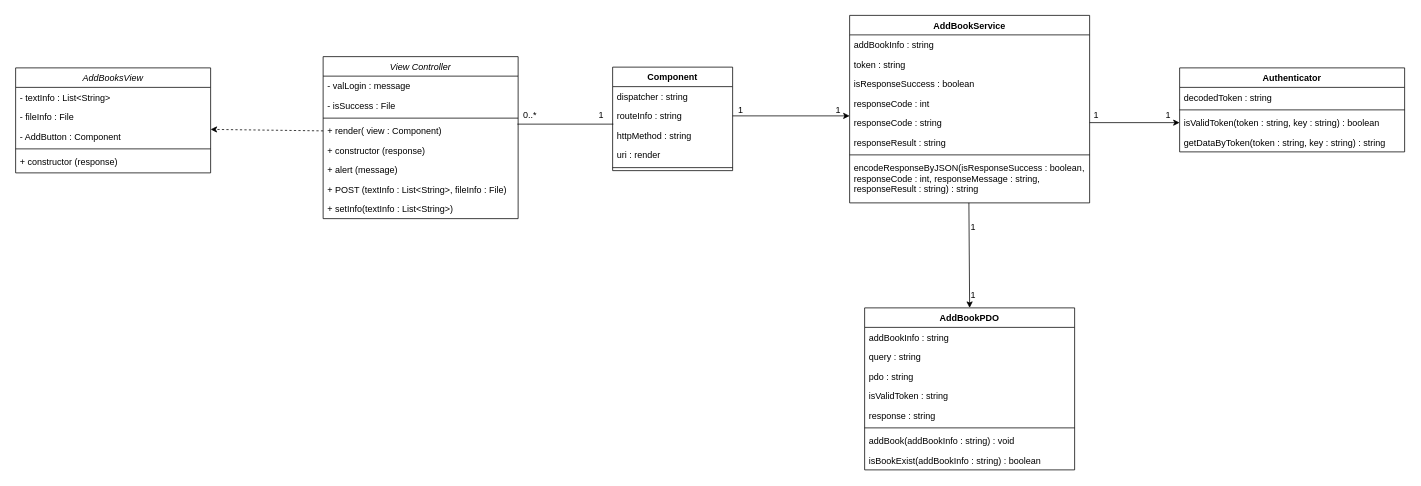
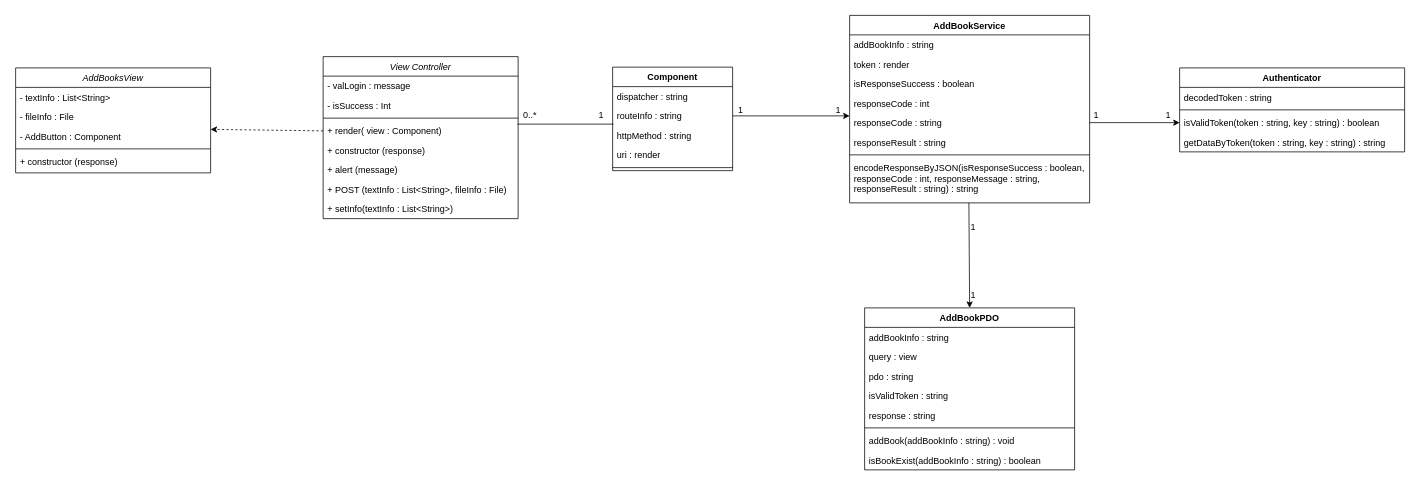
node "token : string": label "token : string" -> "token : render"
node "- isSuccess : File": label "- isSuccess : File" -> "- isSuccess : Int"
node "query : string": label "query : string" -> "query : view"
